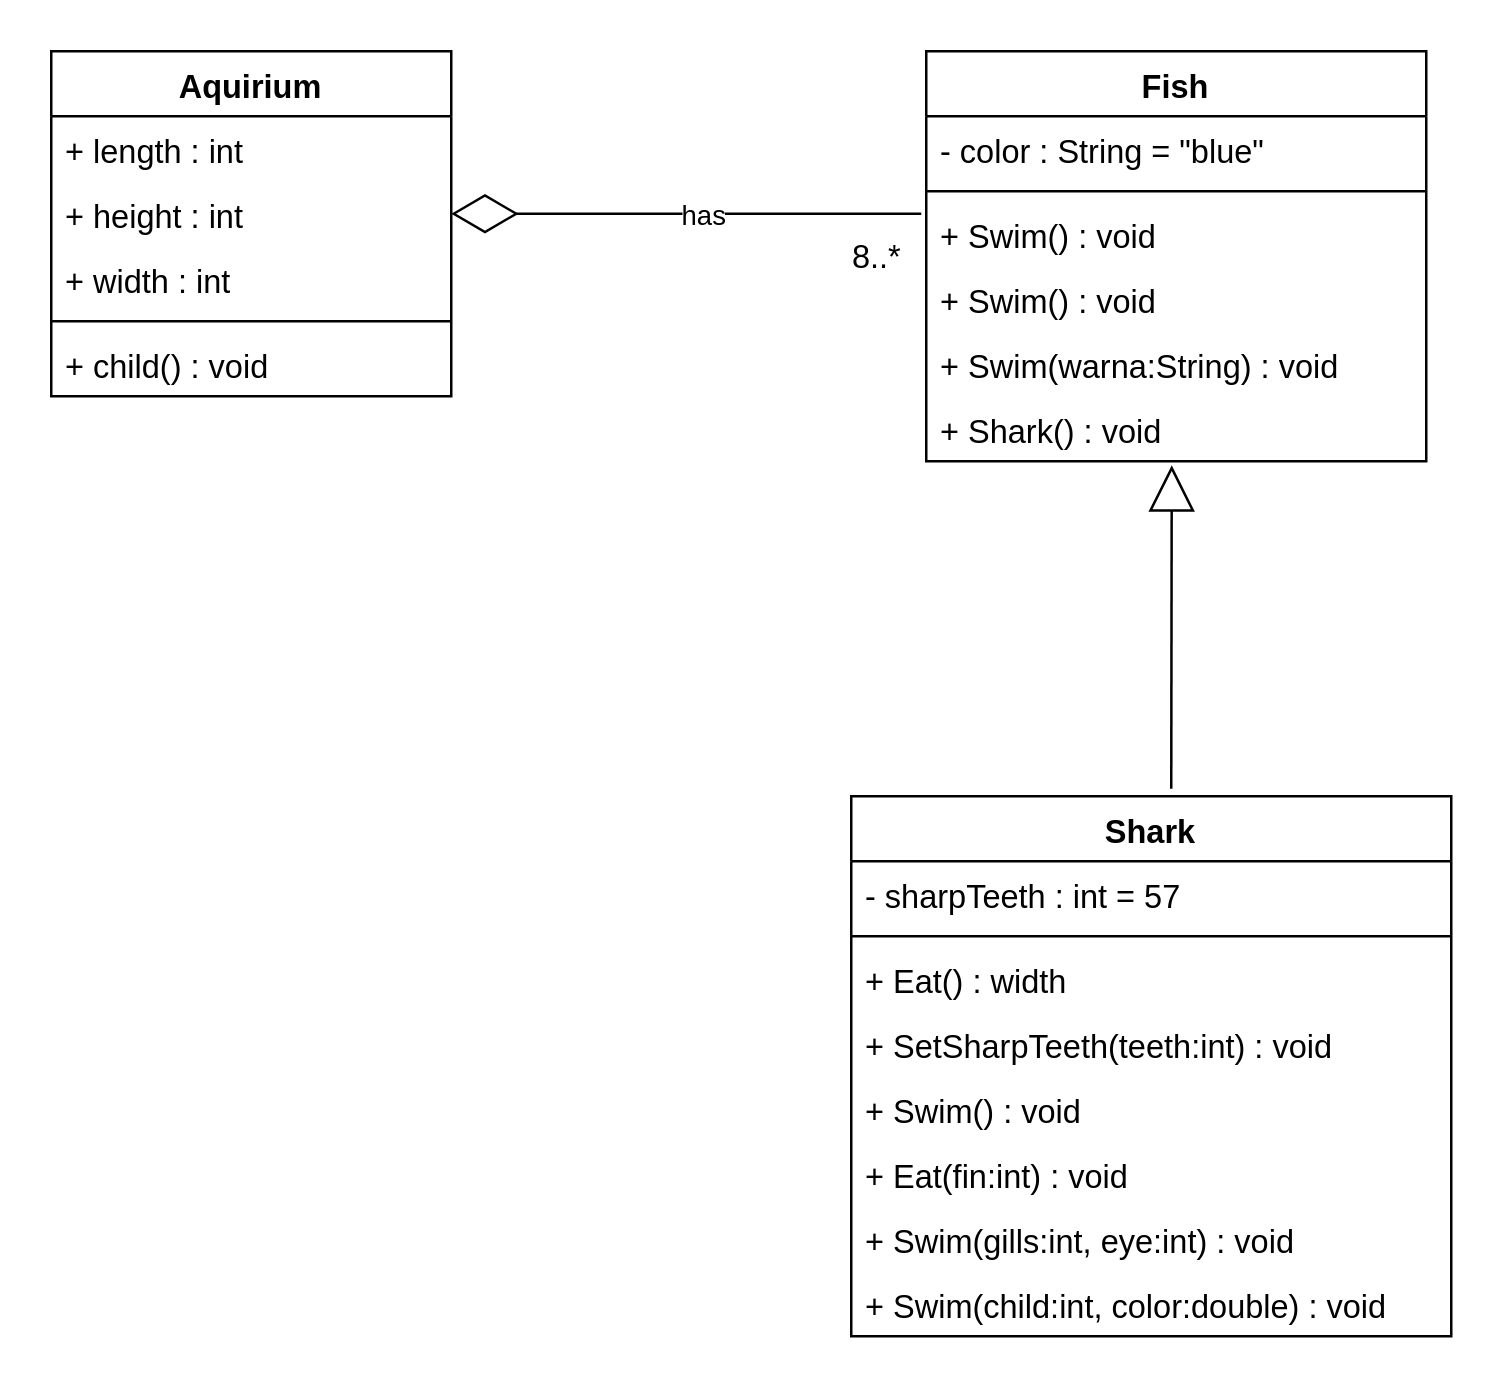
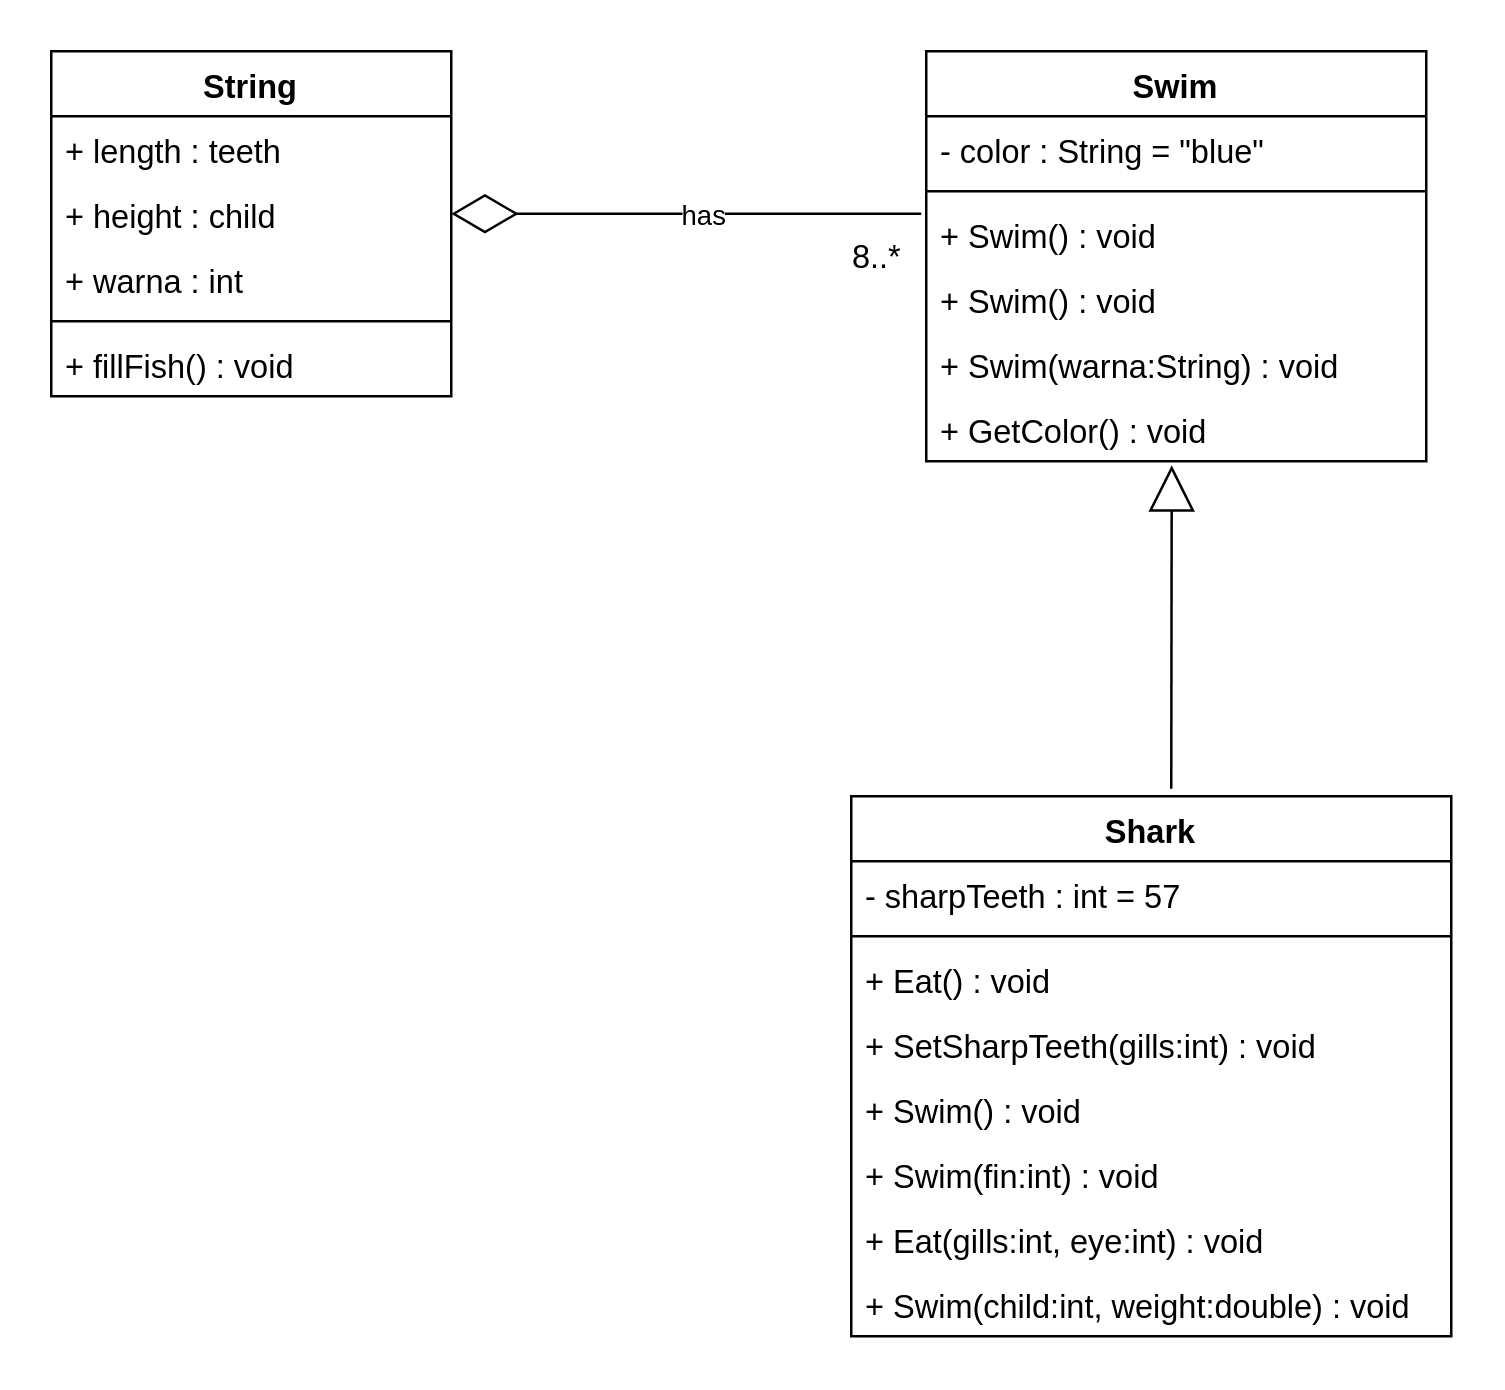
node "Aquirium": label "Aquirium" -> "String"
node "Fish": label "Fish" -> "Swim"
node "+ length : int": label "+ length : int" -> "+ length : teeth"
node "+ height : int": label "+ height : int" -> "+ height : child"
node "+ width : int": label "+ width : int" -> "+ warna : int"
node "+ child() : void": label "+ child() : void" -> "+ fillFish() : void"
node "+ Shark() : void": label "+ Shark() : void" -> "+ GetColor() : void"
node "+ Eat() : width": label "+ Eat() : width" -> "+ Eat() : void"
node "+ SetSharpTeeth(teeth:int) : void": label "+ SetSharpTeeth(teeth:int) : void" -> "+ SetSharpTeeth(gills:int) : void"
node "+ Eat(fin:int) : void": label "+ Eat(fin:int) : void" -> "+ Swim(fin:int) : void"
node "+ Swim(gills:int, eye:int) : void": label "+ Swim(gills:int, eye:int) : void" -> "+ Eat(gills:int, eye:int) : void"
node "+ Swim(child:int, color:double) : void": label "+ Swim(child:int, color:double) : void" -> "+ Swim(child:int, weight:double) : void"
